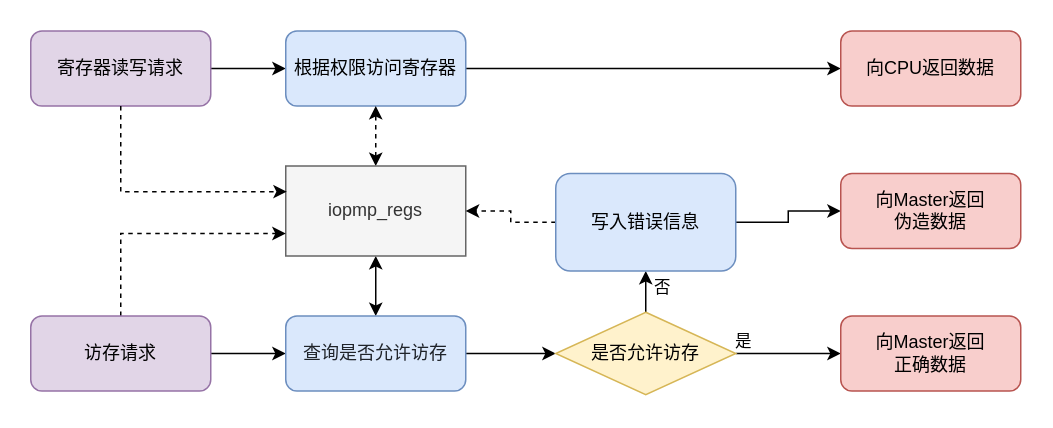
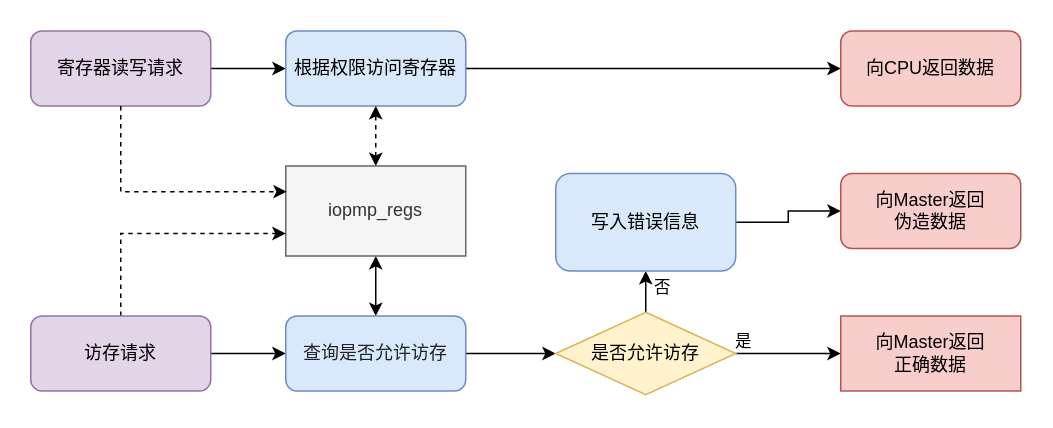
edge "写入错误信息" -> "iopmp_regs": removed
node "向Master返回 正确数据": shape rounded rectangle -> rectangle
